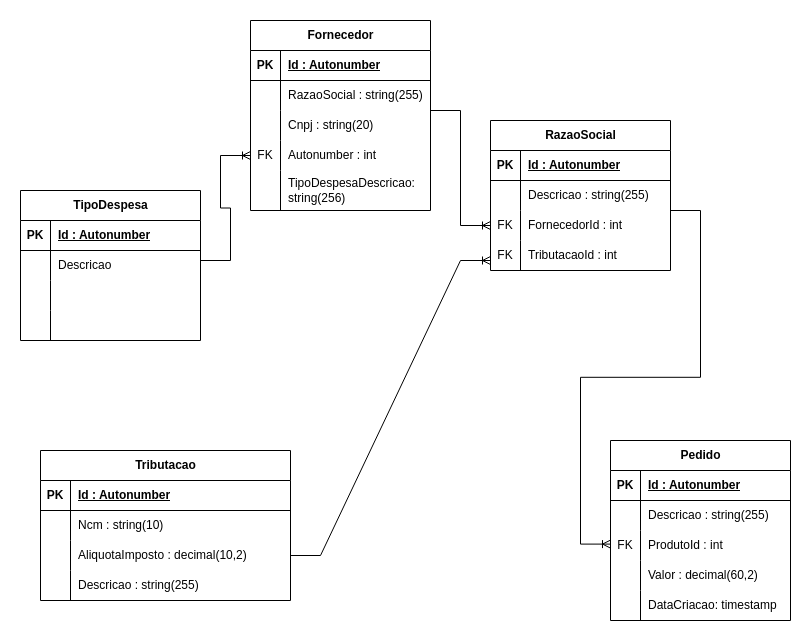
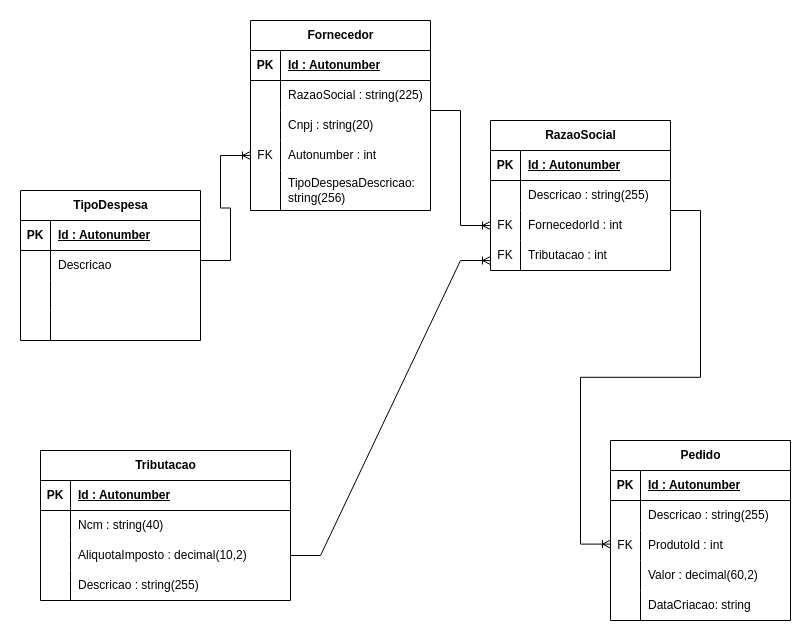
node "RazaoSocial : string(255)": label "RazaoSocial : string(255)" -> "RazaoSocial : string(225)"
node "TributacaoId : int": label "TributacaoId : int" -> "Tributacao : int"
node "Ncm : string(10)": label "Ncm : string(10)" -> "Ncm : string(40)"
node "DataCriacao: timestamp": label "DataCriacao: timestamp" -> "DataCriacao: string"
